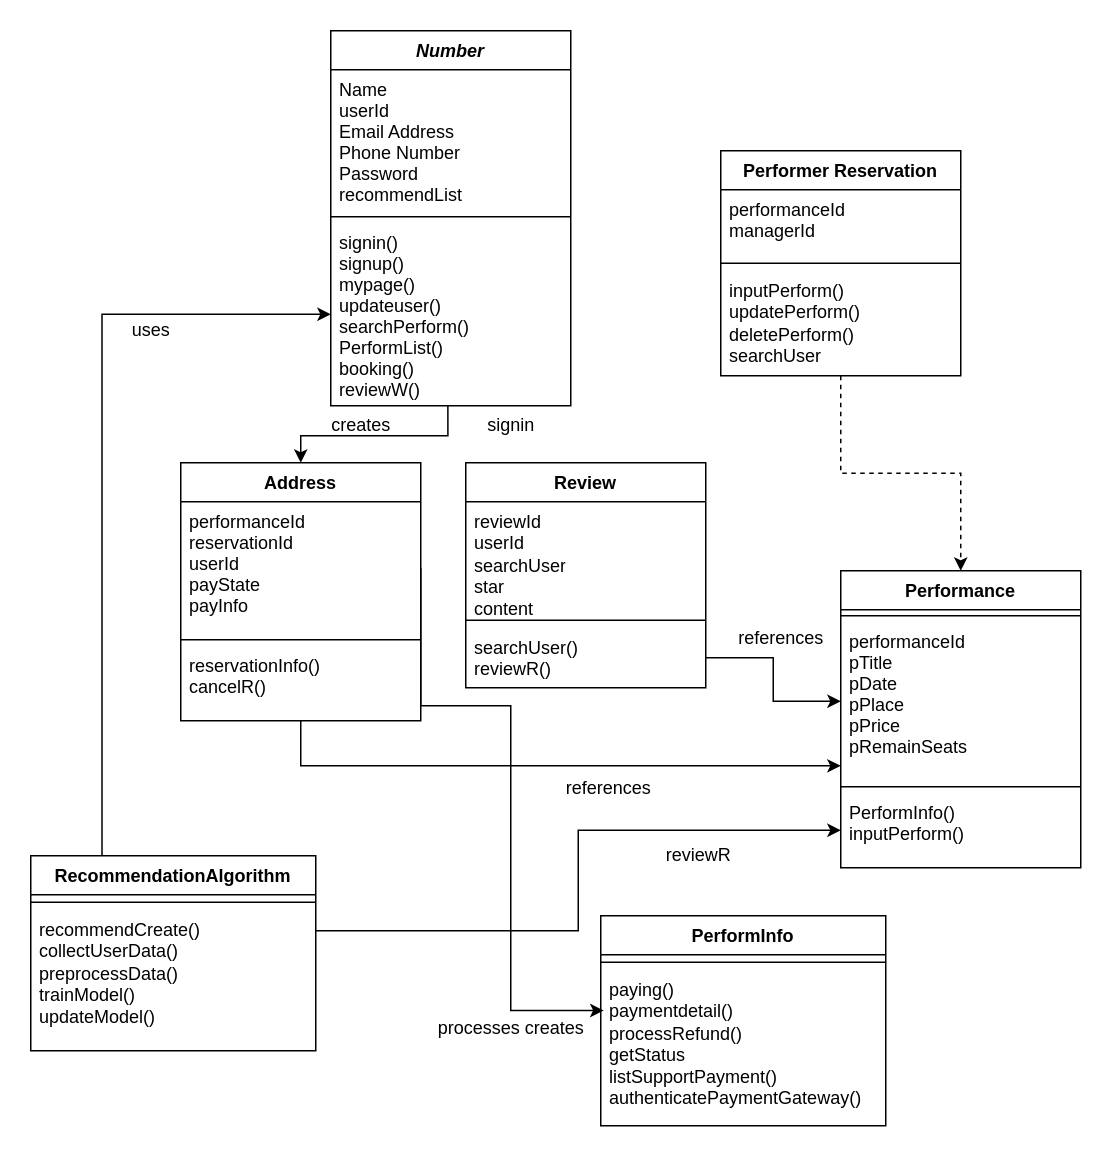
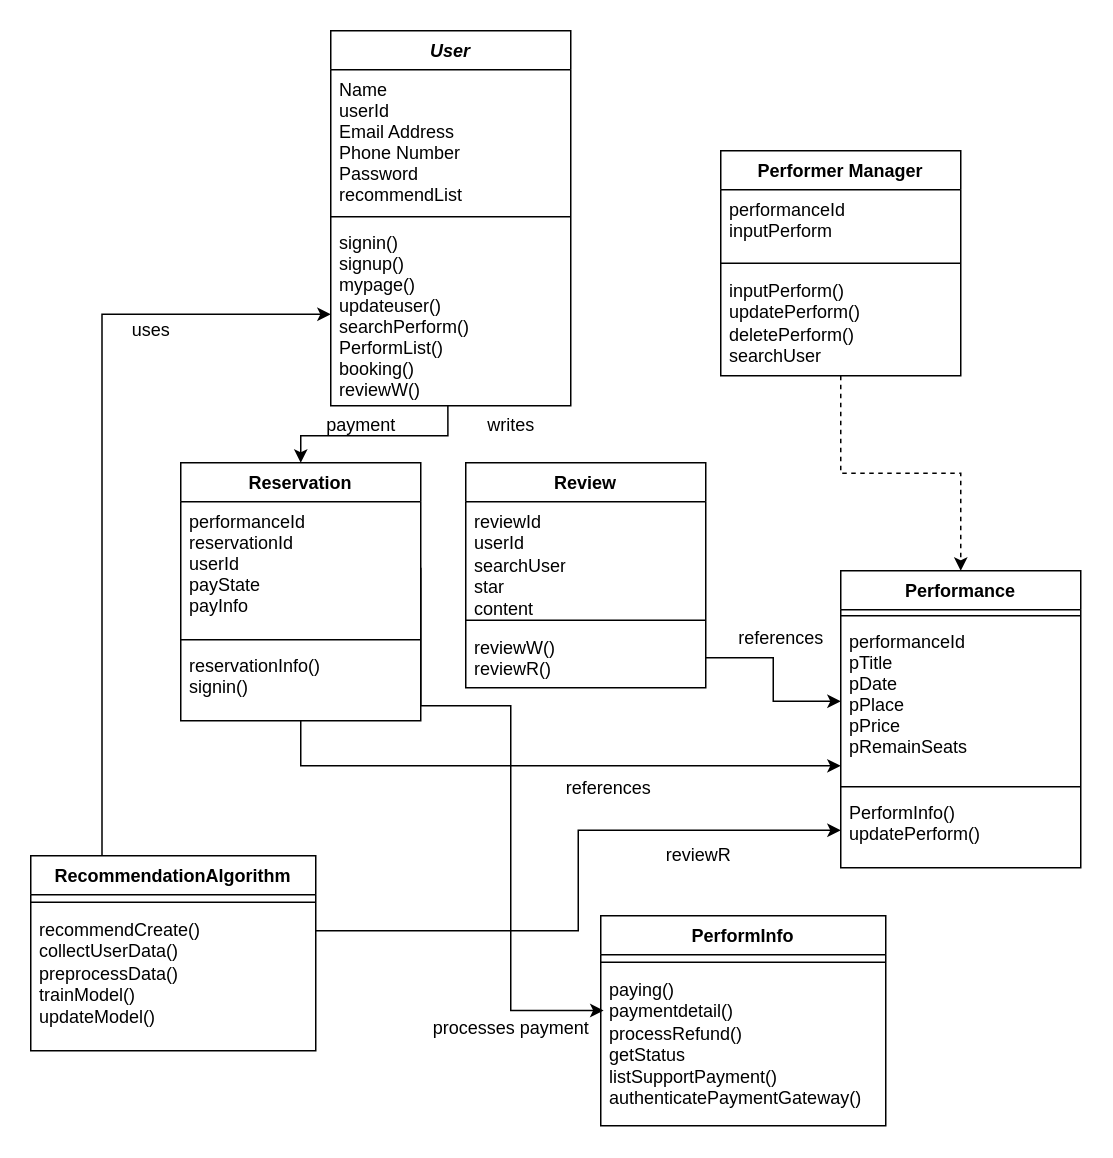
node "Number": label "Number" -> "User"
node "Performer Reservation": label "Performer Reservation" -> "Performer Manager"
node "performanceId managerId": label "performanceId managerId" -> "performanceId inputPerform"
node "creates": label "creates" -> "payment"
node "signin": label "signin" -> "writes"
node "Address": label "Address" -> "Reservation"
node "searchUser() reviewR()": label "searchUser() reviewR()" -> "reviewW() reviewR()"
node "reservationInfo() cancelR()": label "reservationInfo() cancelR()" -> "reservationInfo() signin()"
node "PerformInfo() inputPerform()": label "PerformInfo() inputPerform()" -> "PerformInfo() updatePerform()"
node "processes creates": label "processes creates" -> "processes payment"
